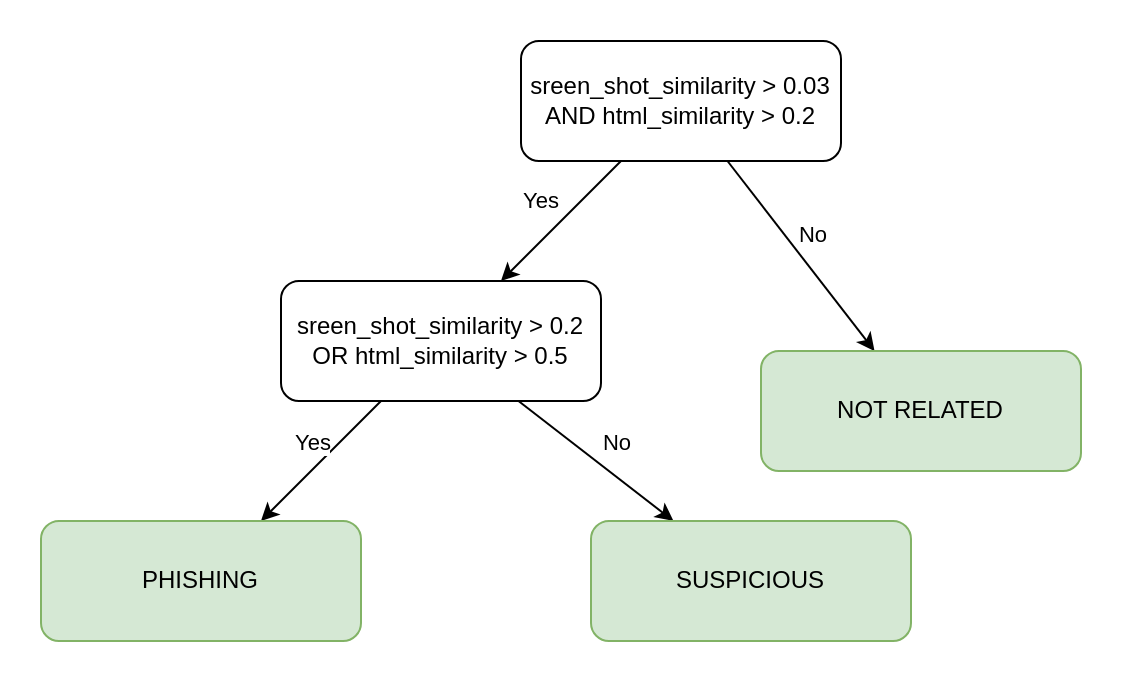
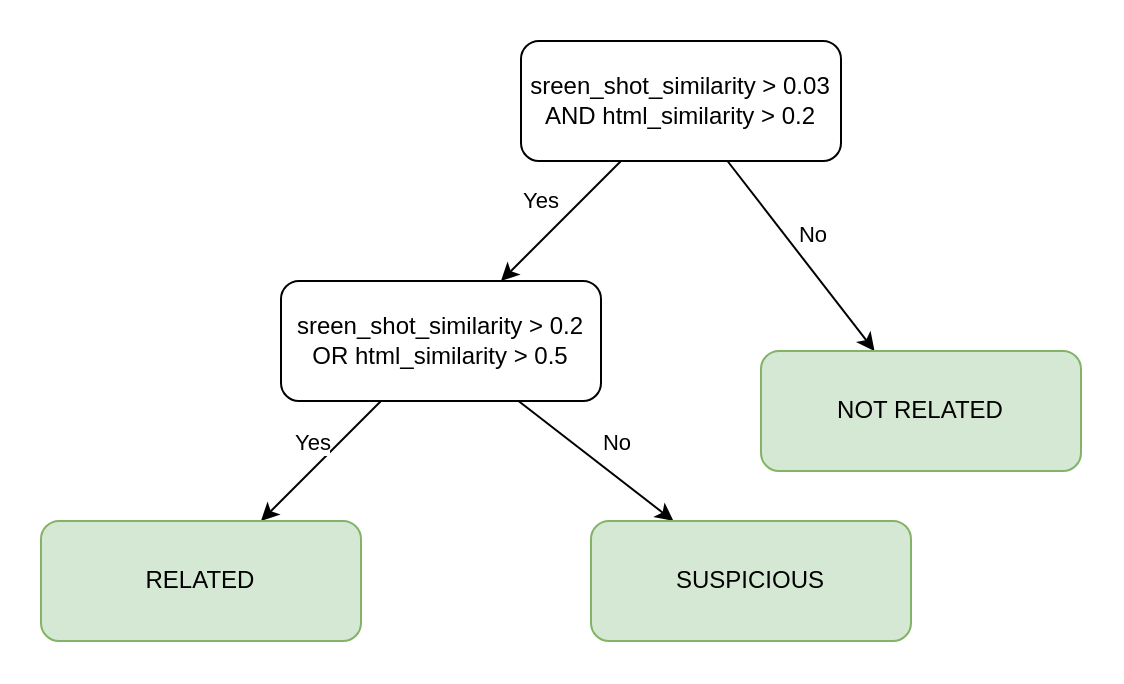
node "PHISHING": label "PHISHING" -> "RELATED"
